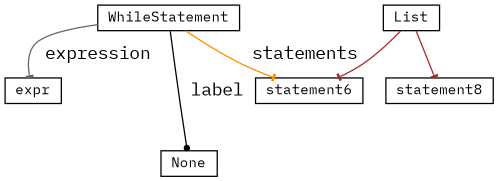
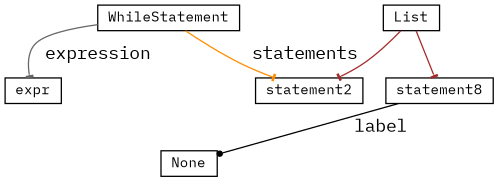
edge "WhileStatement" -> "None": now "statement8" -> "None"
node "statement6": label "statement6" -> "statement2"
